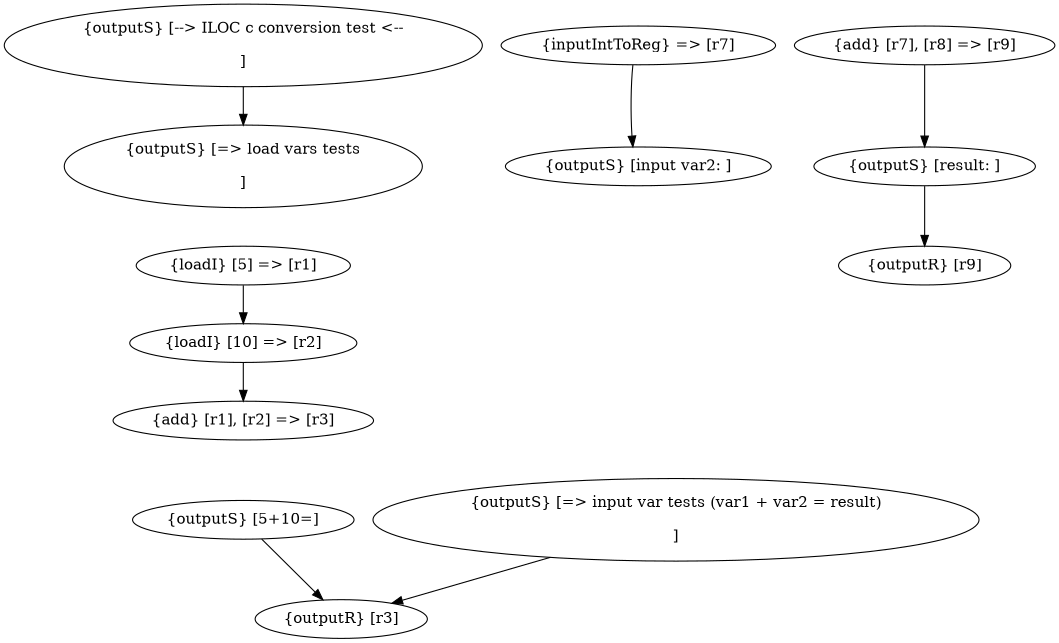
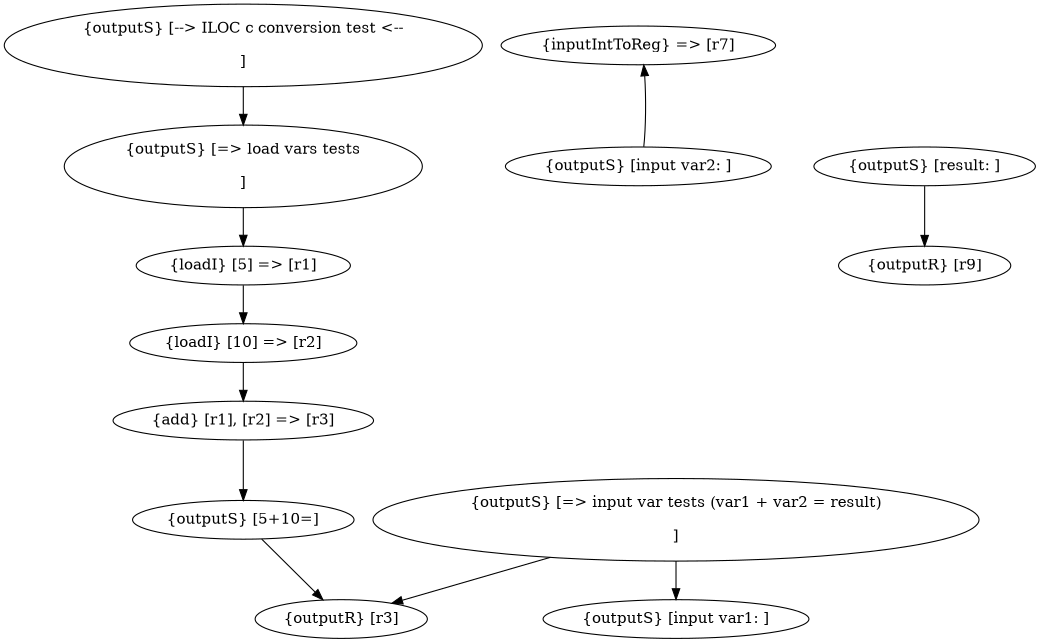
node "{add} [r7], [r8] => [r9]": removed
edge "{inputIntToReg} => [r7]" -> "{outputS} [input var2: ]": reversed
edge "{outputS} [=> load vars tests ]" -> "{loadI} [5] => [r1]": added
edge "{add} [r1], [r2] => [r3]" -> "{outputS} [5+10=]": added
node "{outputS} [input var1: ]": added
